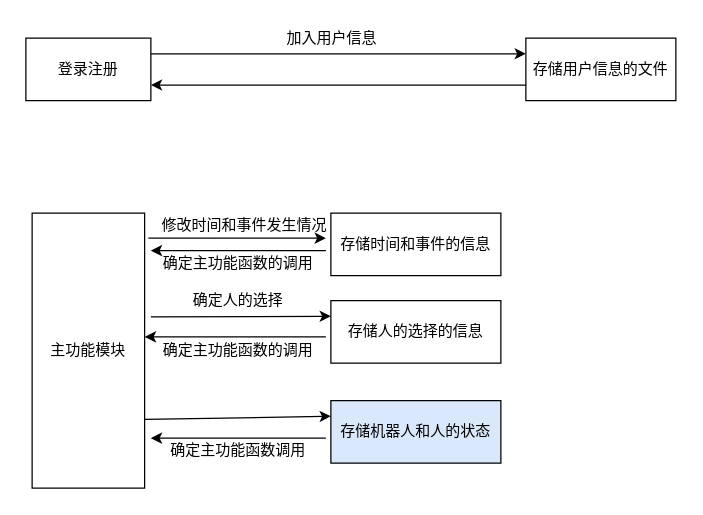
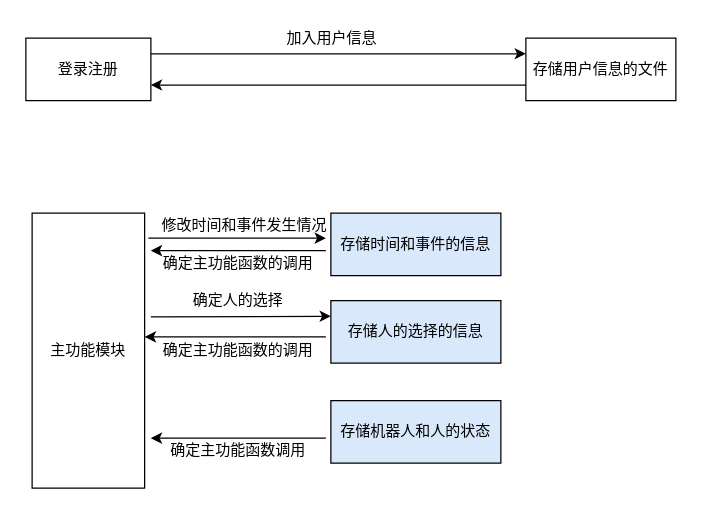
node "存储时间和事件的信息": fillcolor #ffffff -> #dae8fc
node "存储人的选择的信息": fillcolor #ffffff -> #dae8fc
edge "主功能模块" -> "存储机器人和人的状态": removed
